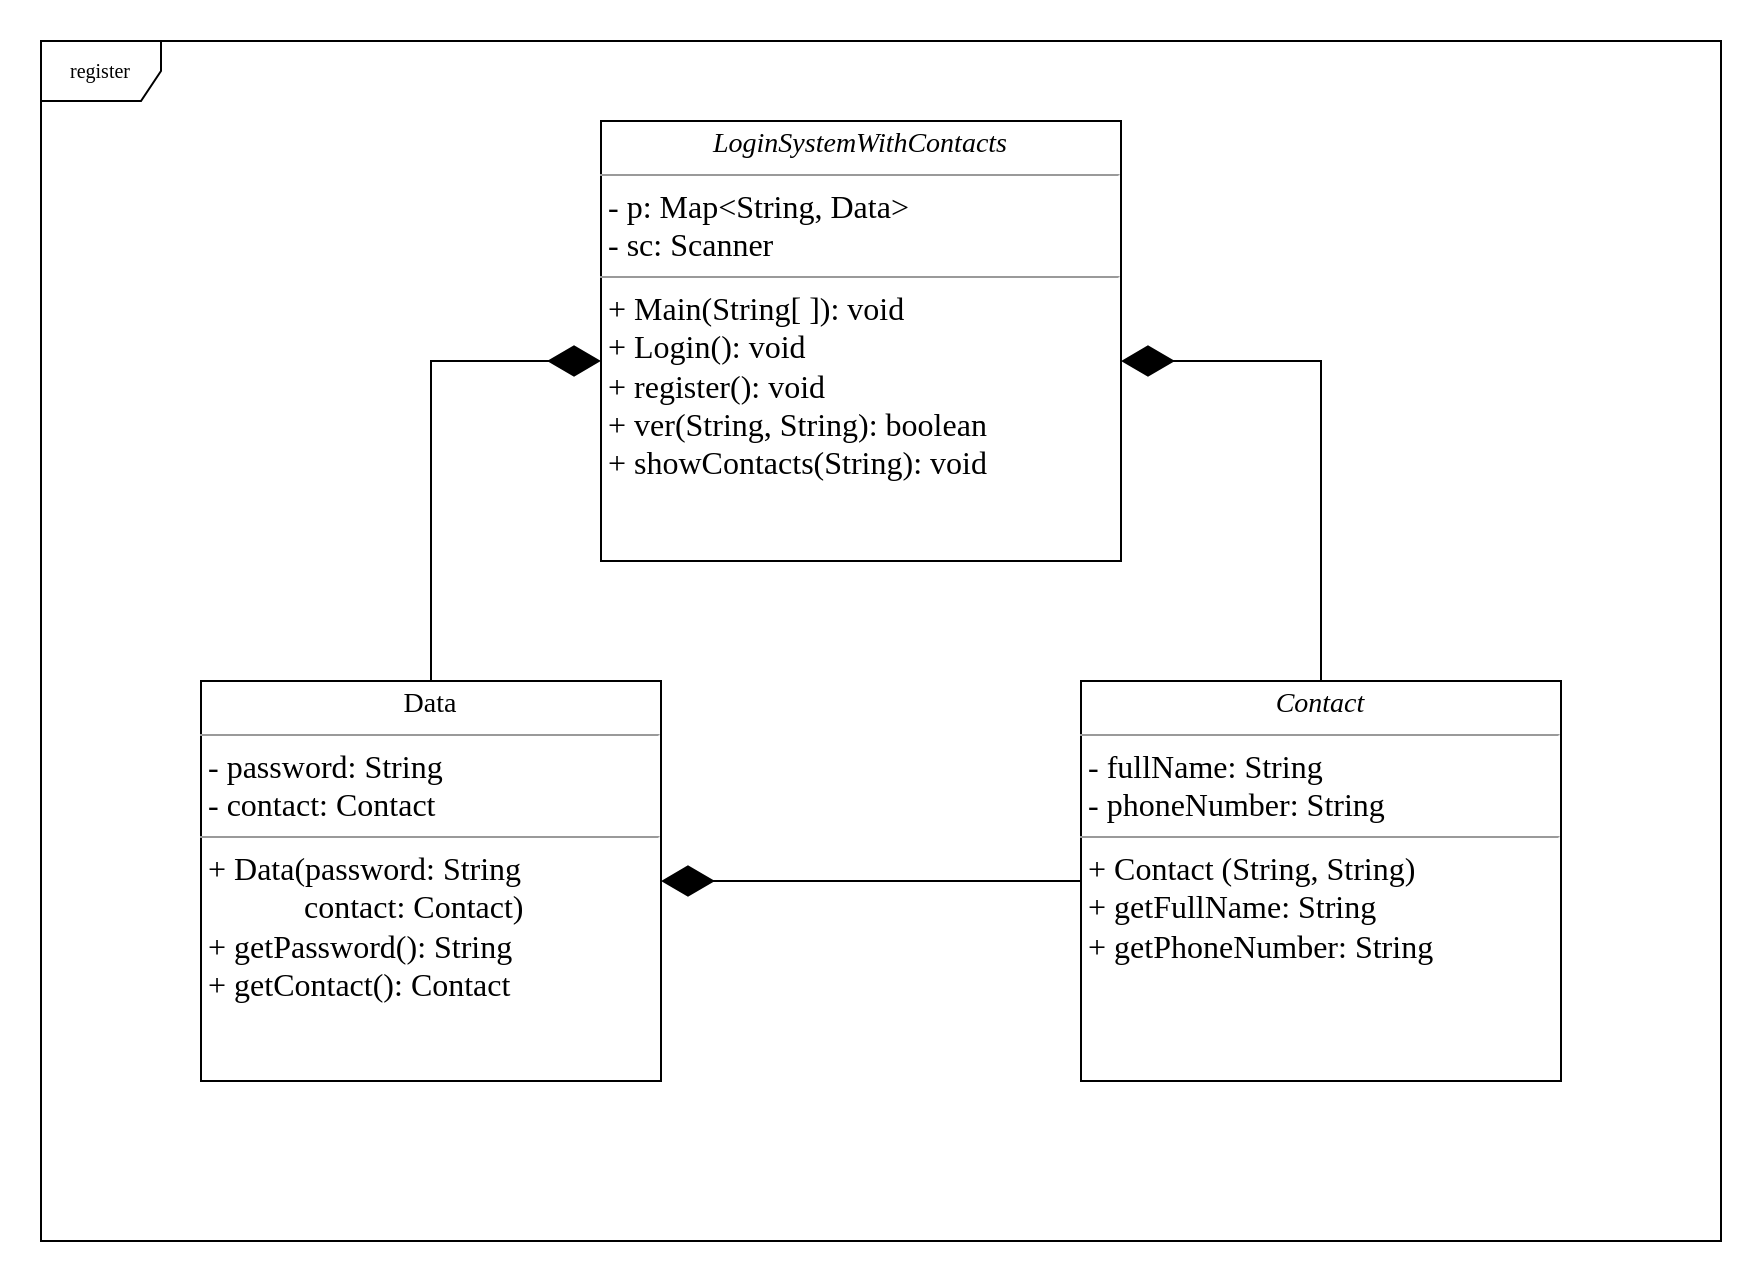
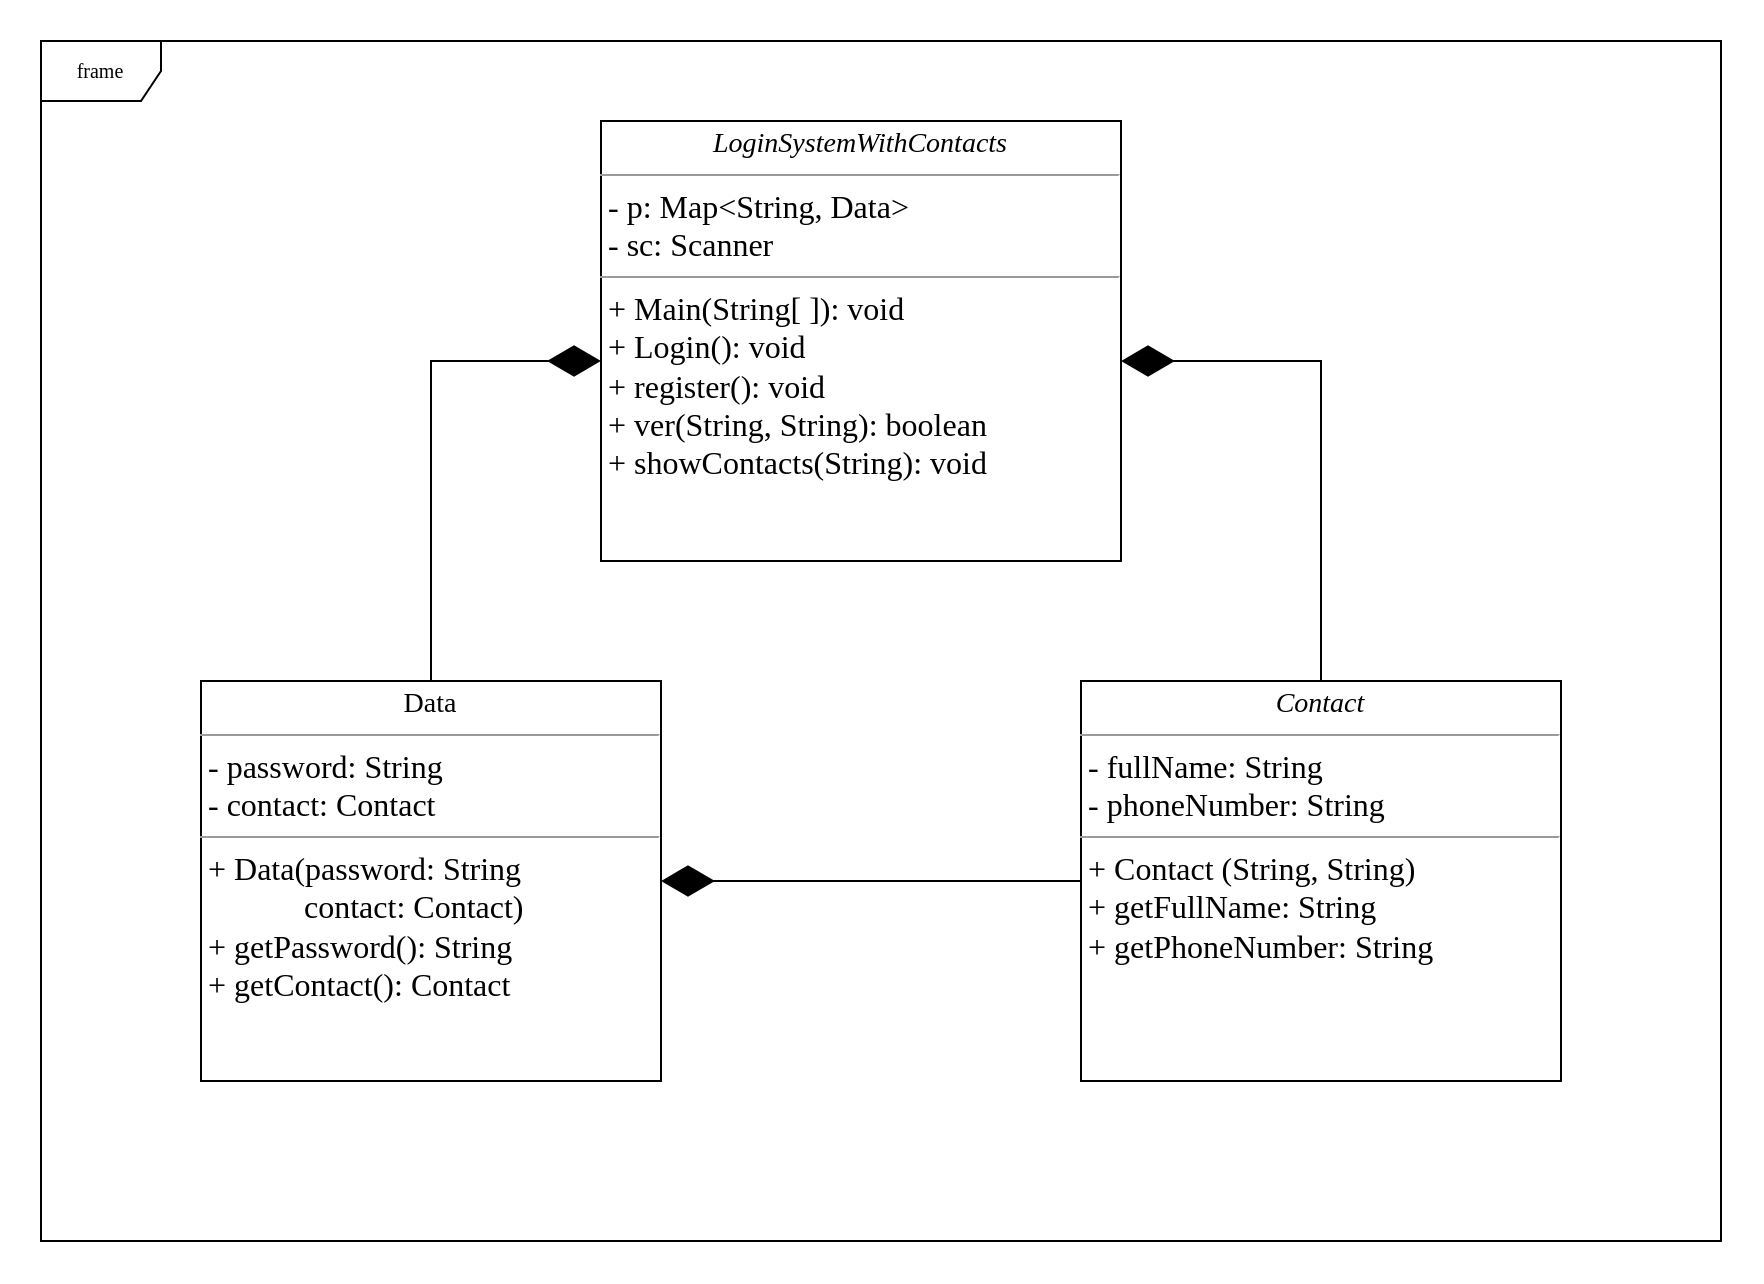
node "register": label "register" -> "frame"
